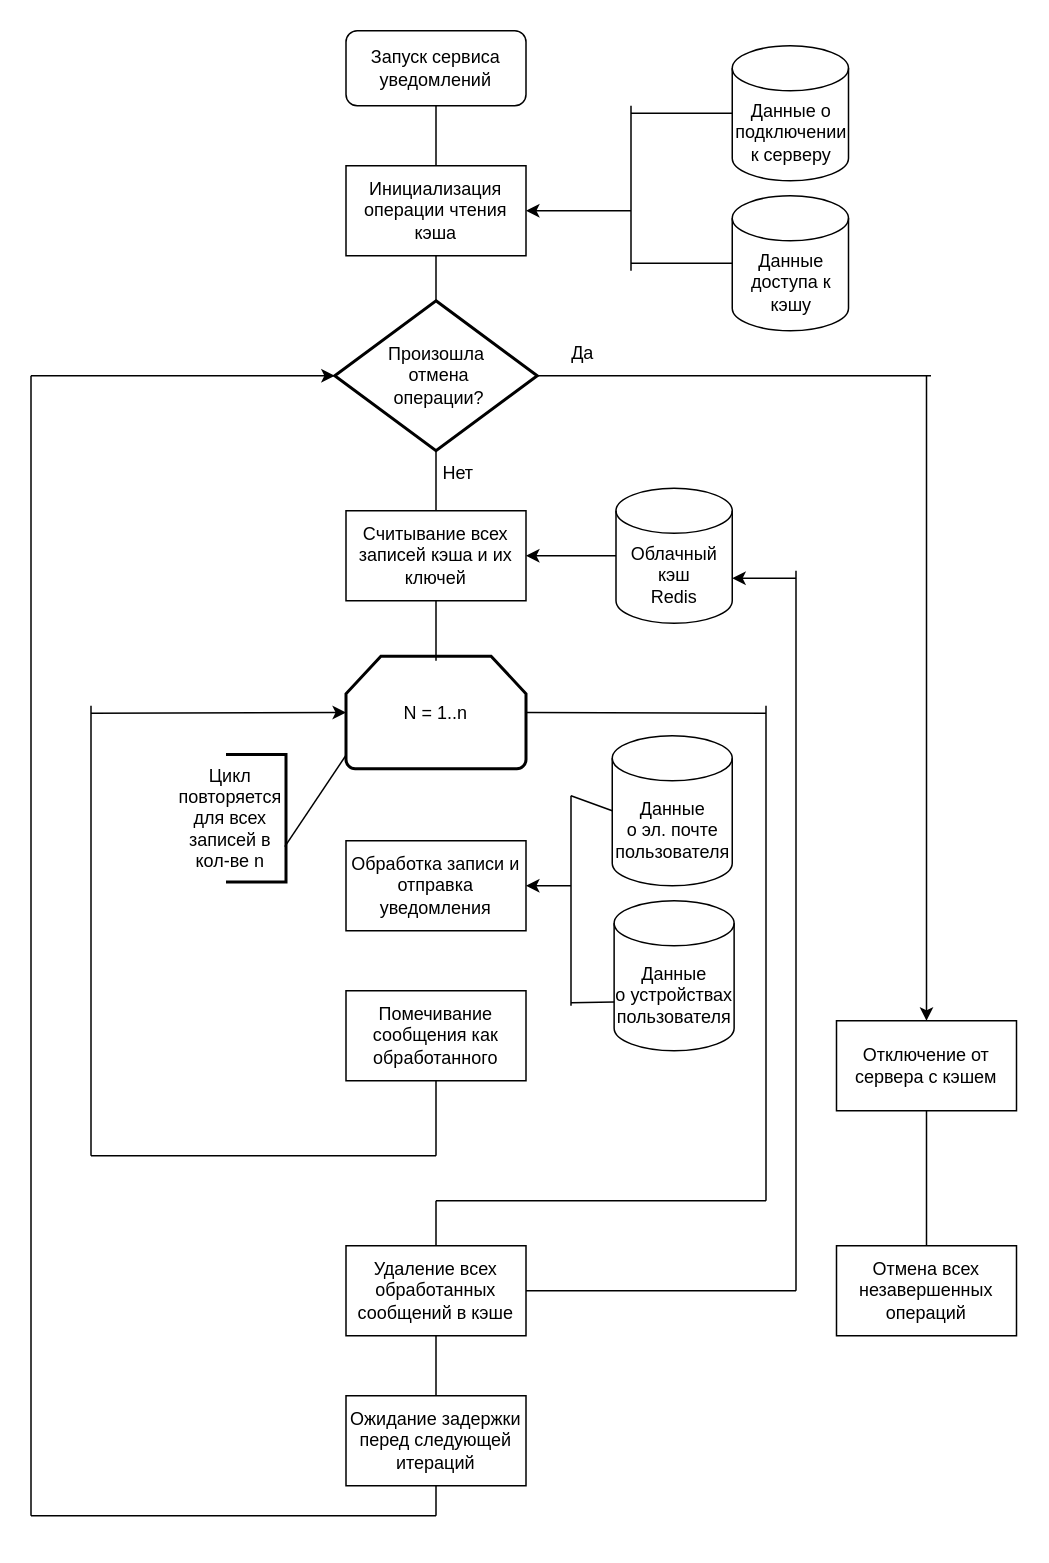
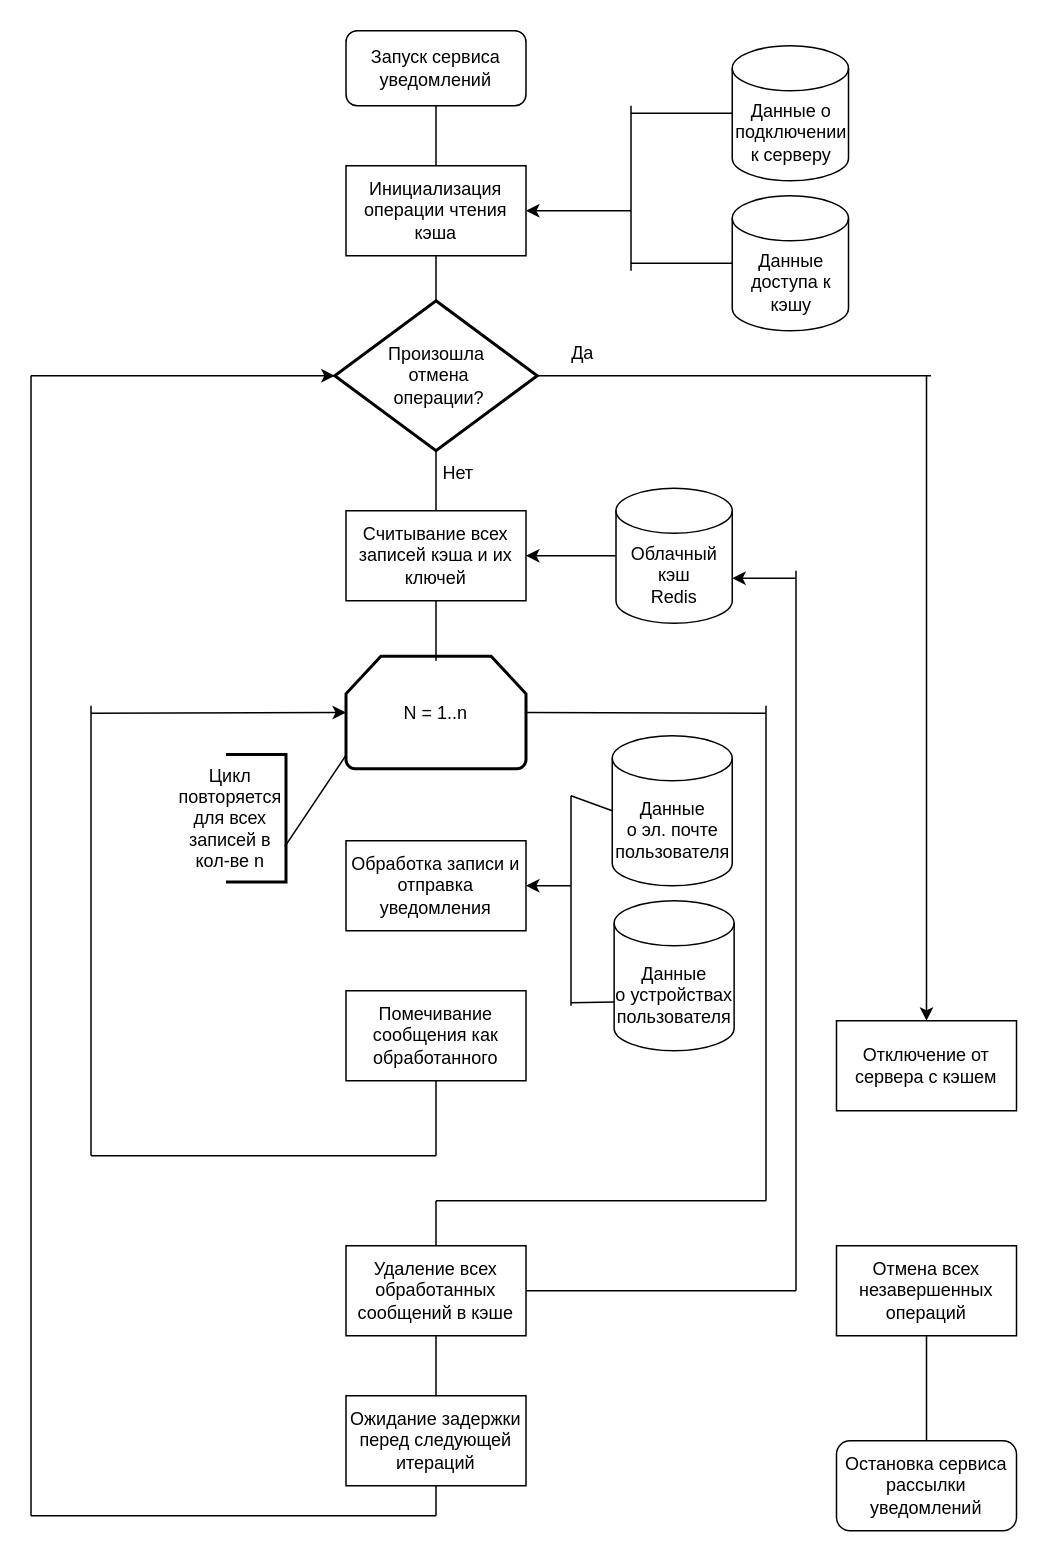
edge "Отключение от сервера с кэшем" -- "Отмена всех незавершенных операций": removed
edge "Отмена всех незавершенных операций" -- "Остановка сервиса рассылки уведомлений": added
node "Остановка сервиса рассылки уведомлений": added
